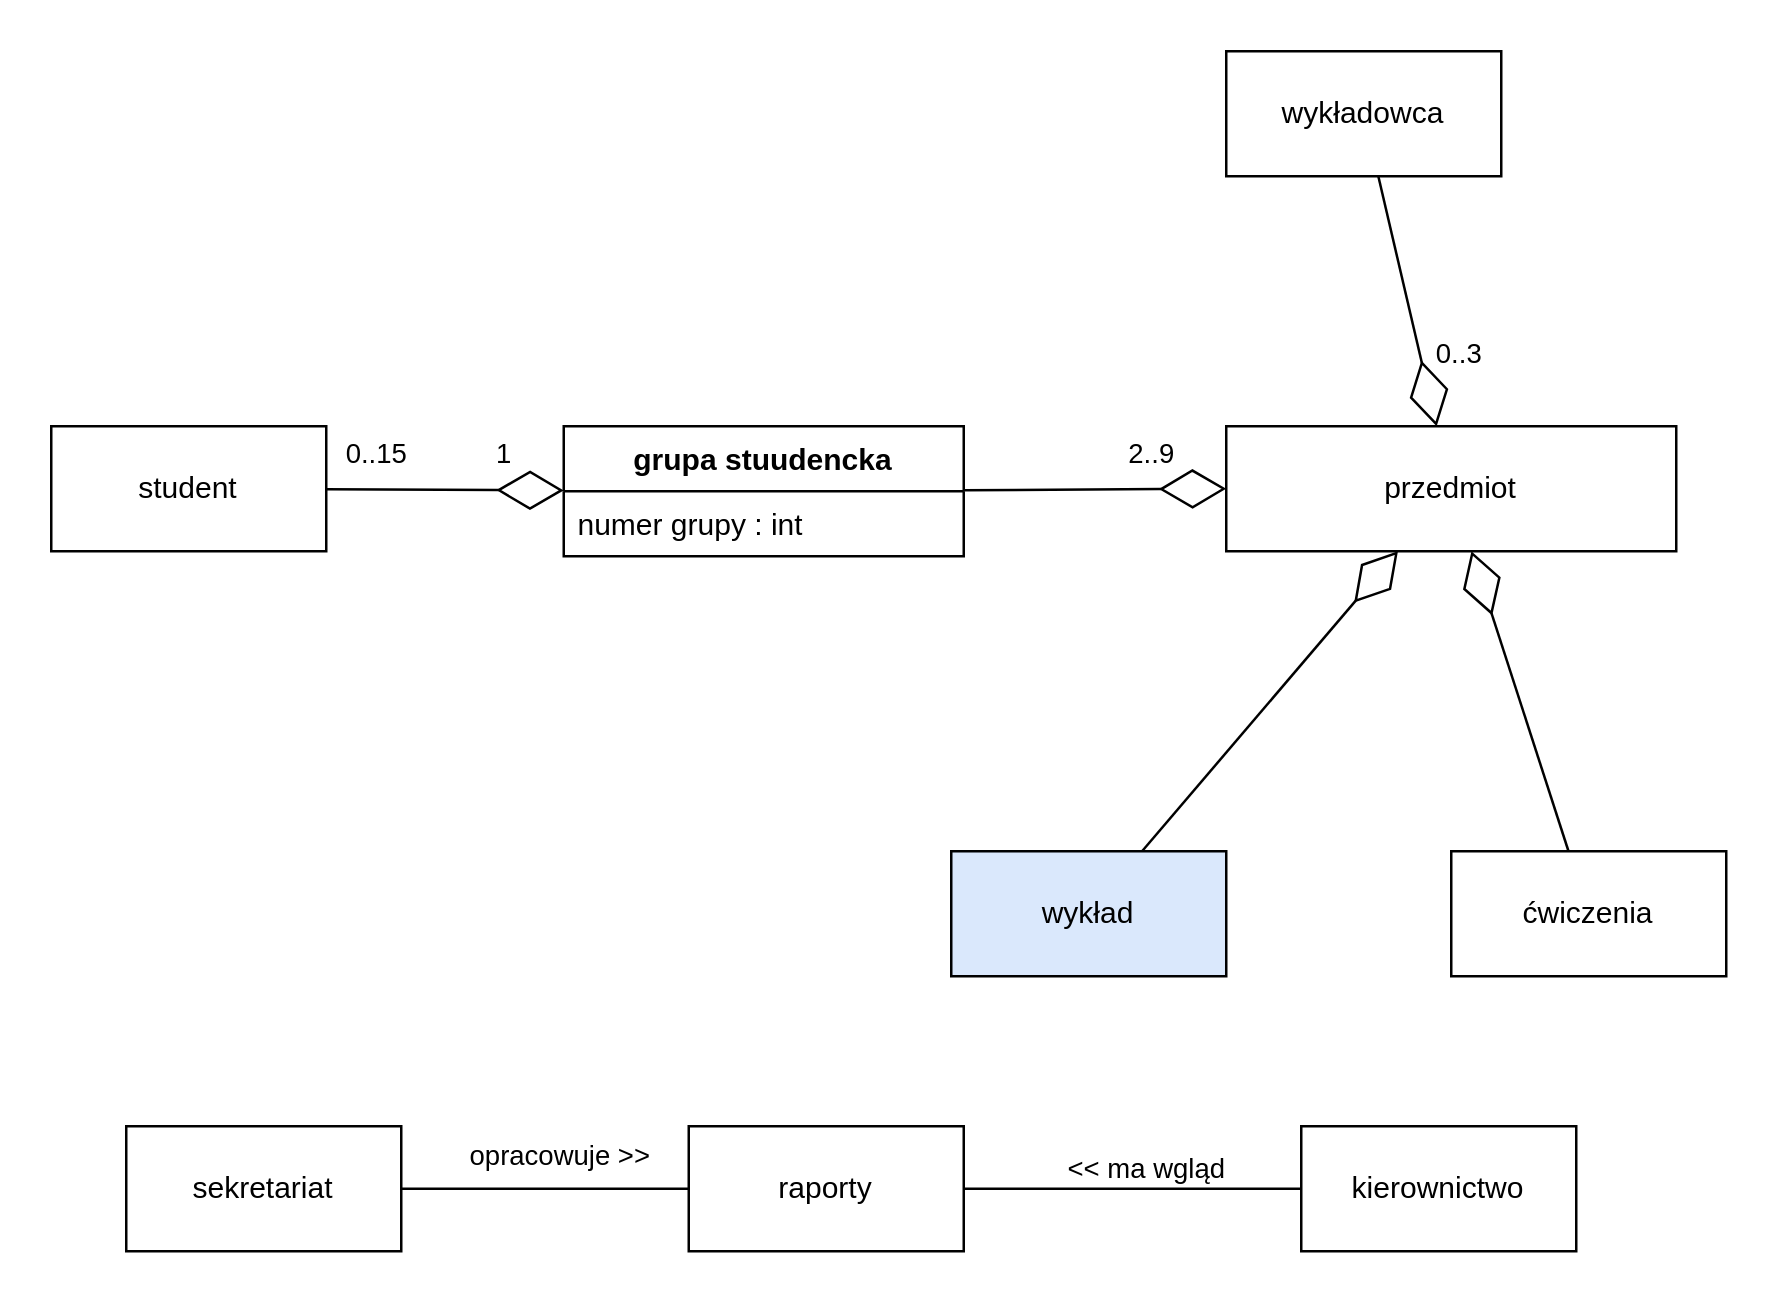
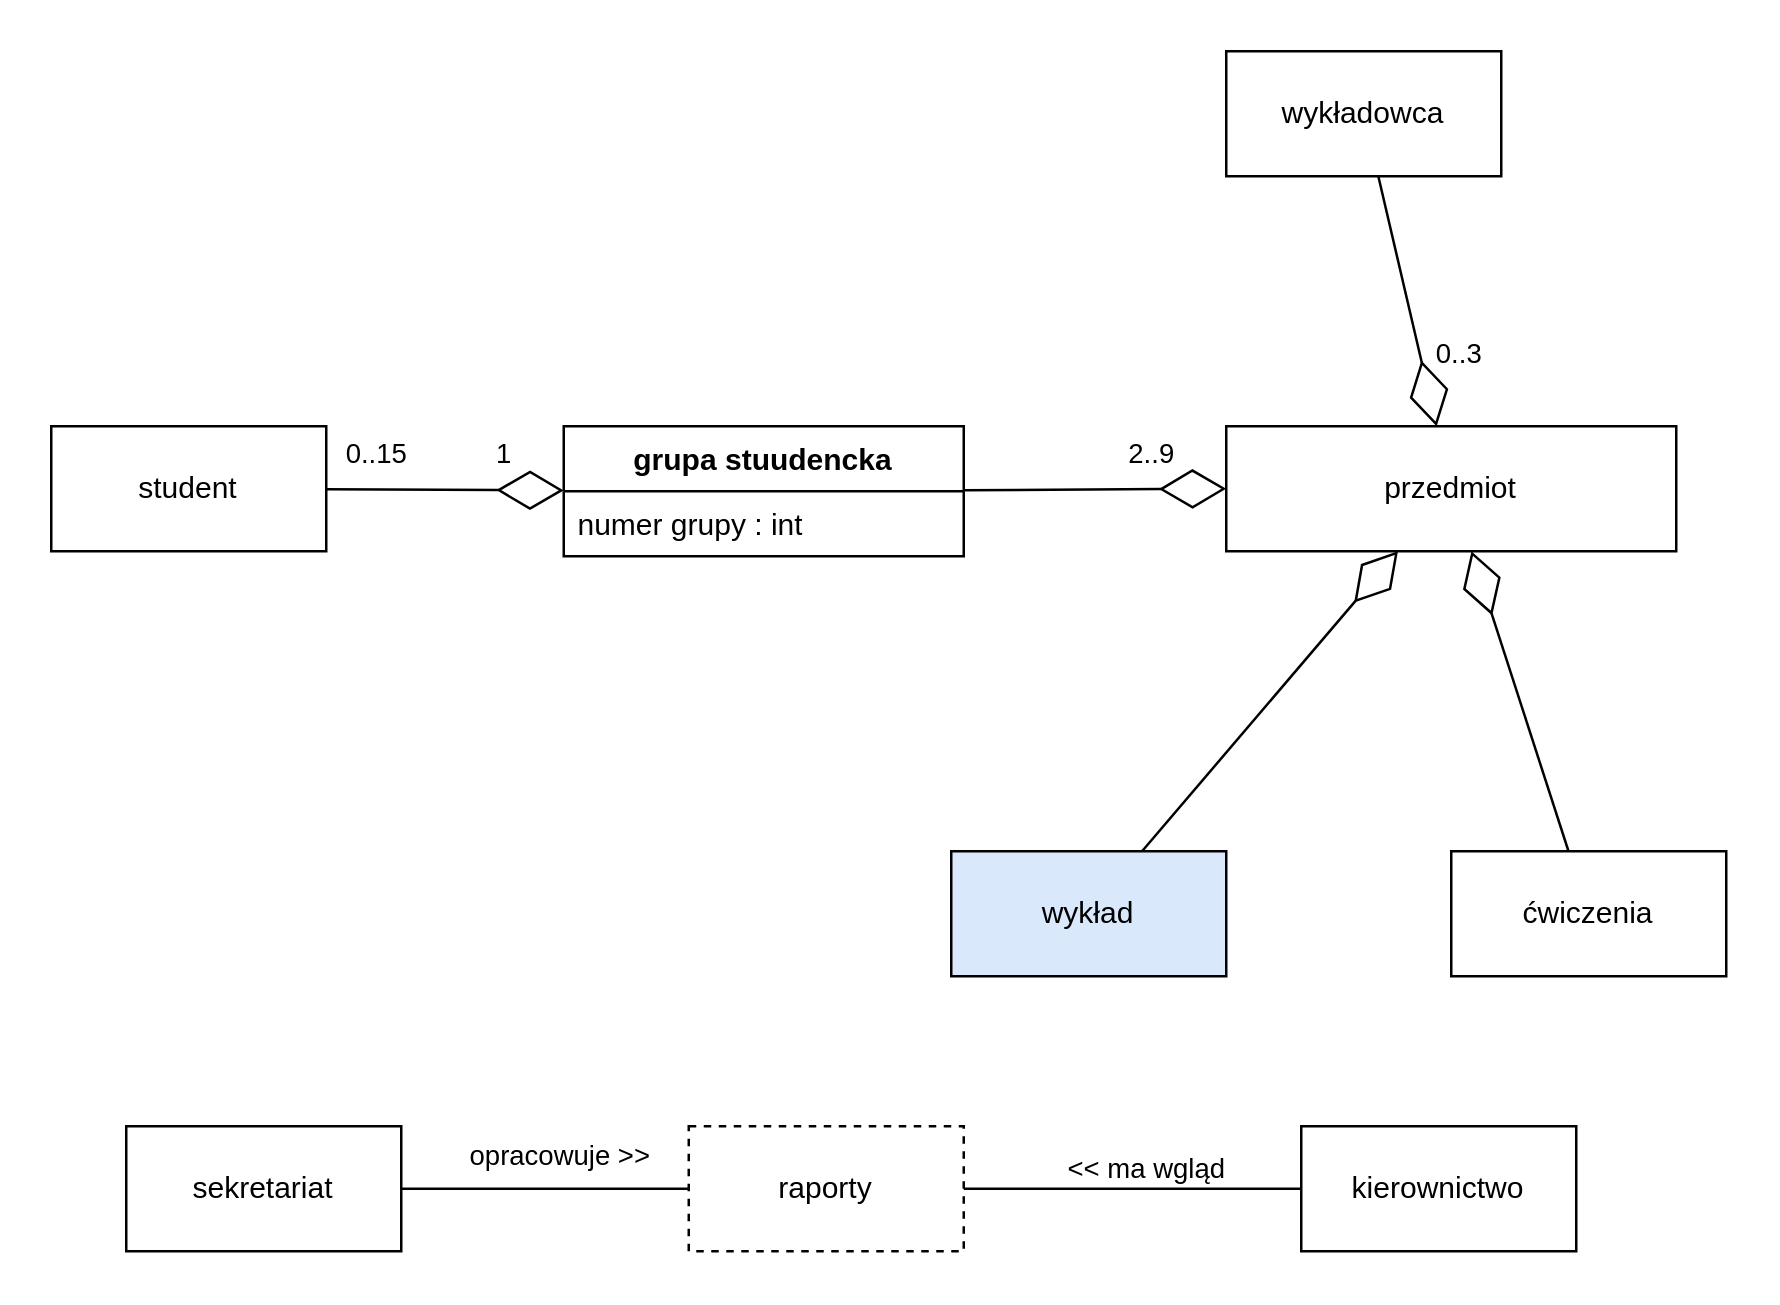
node "raporty": style solid -> dashed
